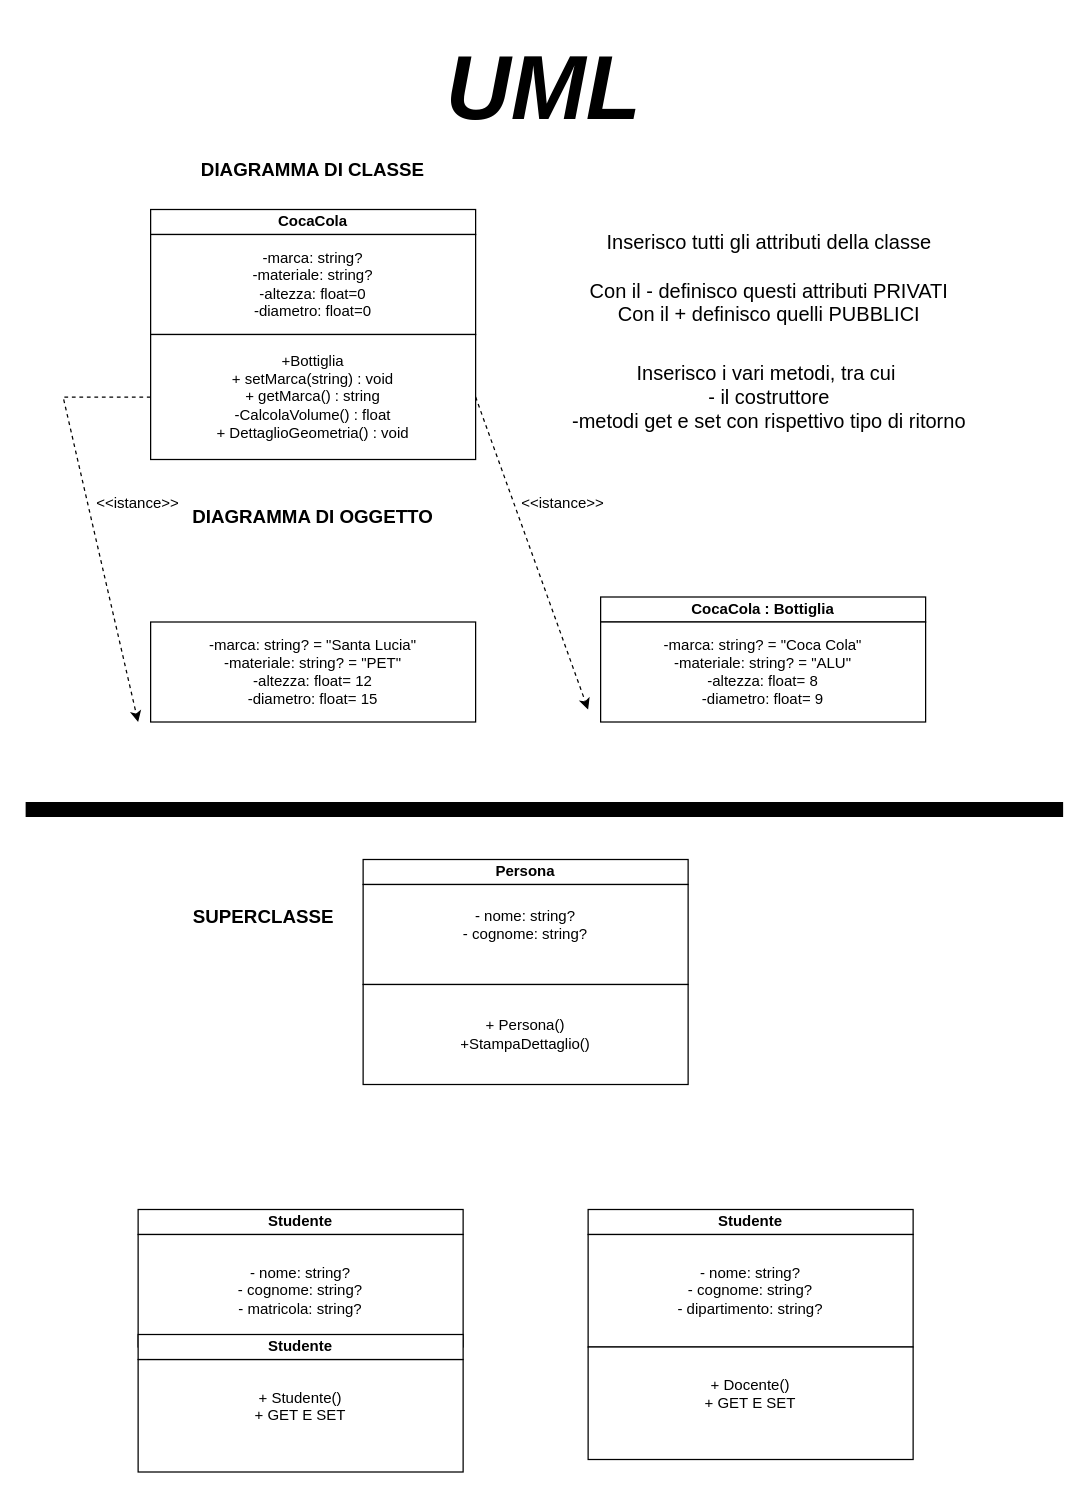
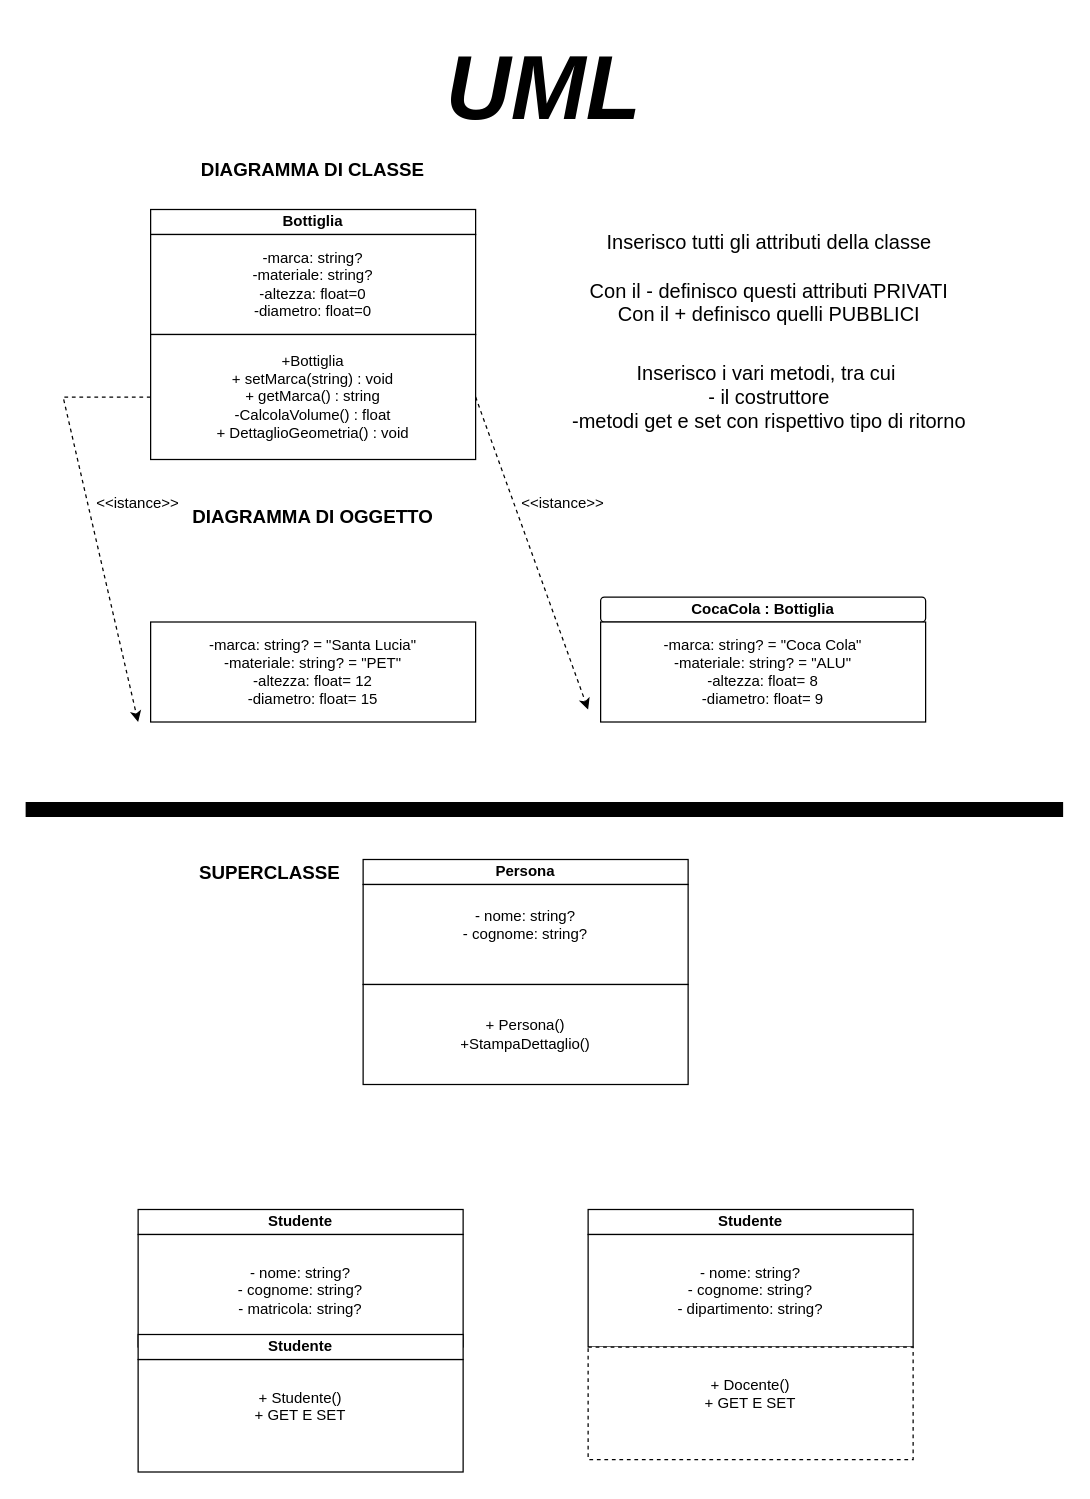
node "CocaCola": label "CocaCola" -> "Bottiglia"
node "CocaCola : Bottiglia": shape rectangle -> rounded rectangle
node "SUPERCLASSE": moved (263, 916) -> (269, 872)
node "+ Docente() + GET E SET": style solid -> dashed
